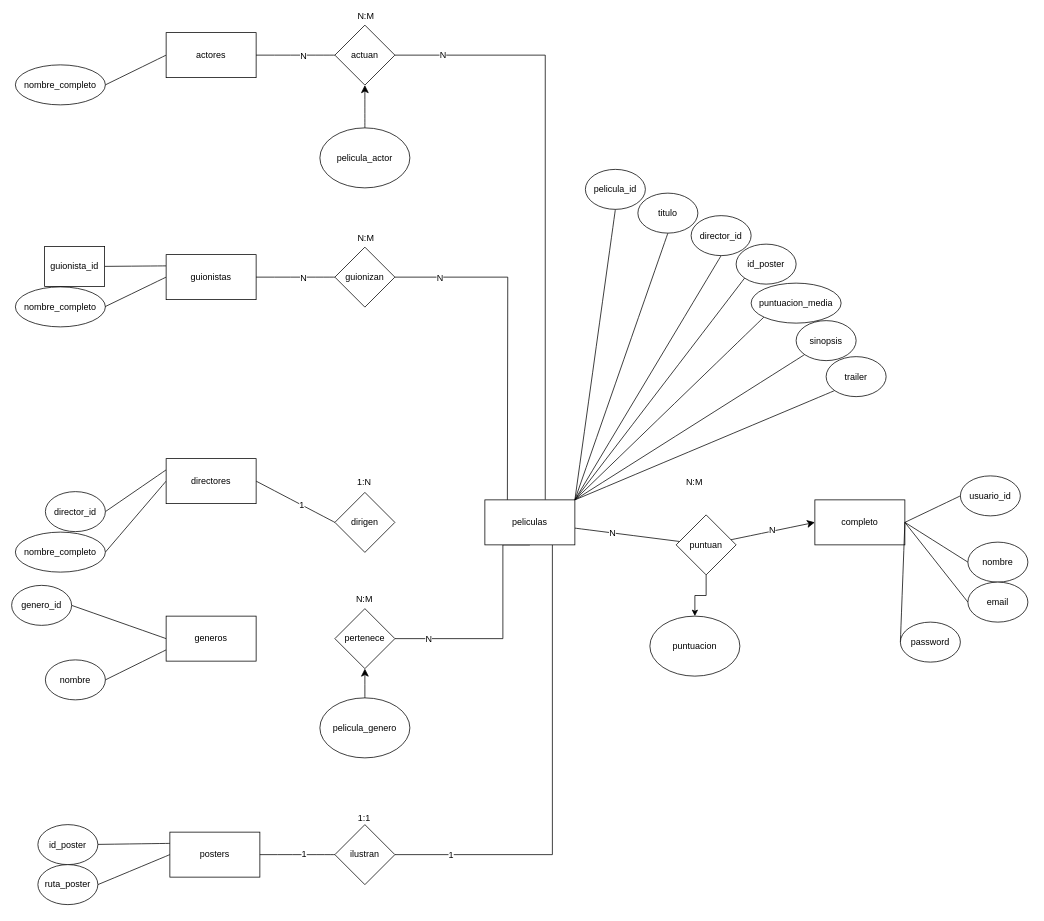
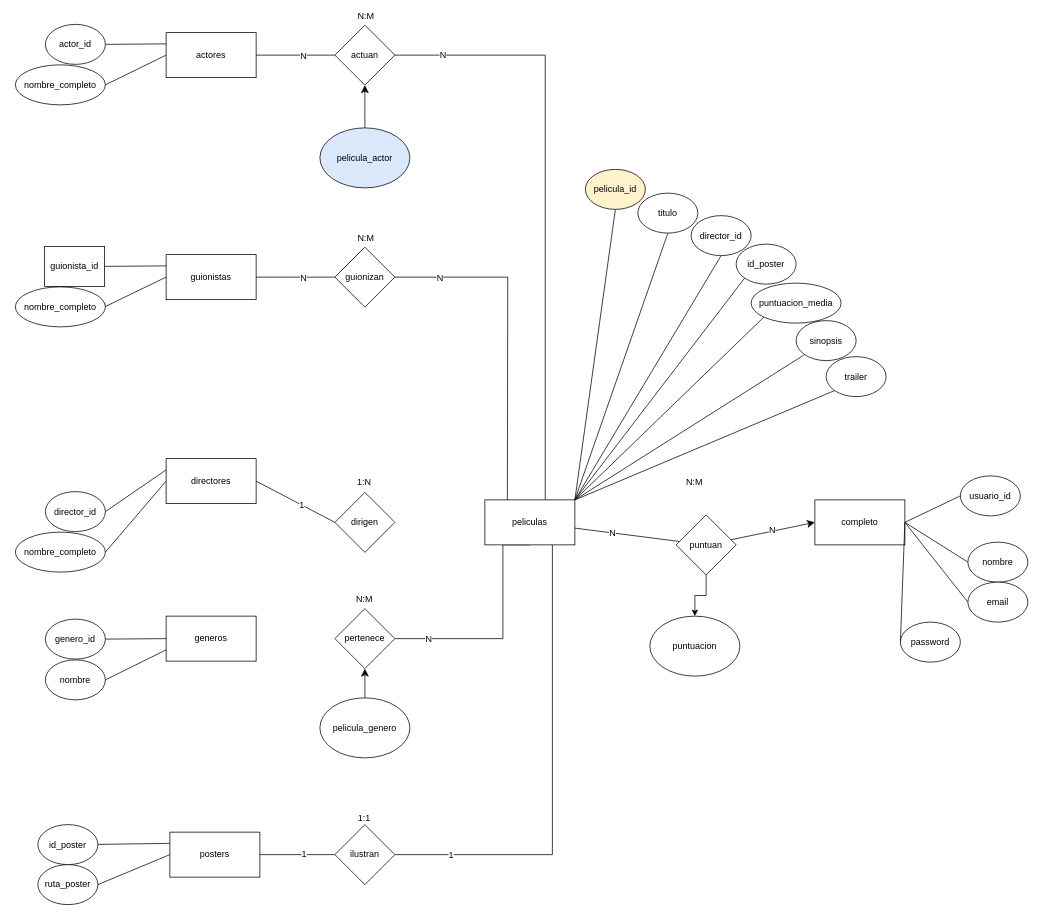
node "actor_id": added
edge "actor_id" -- "actores": added
node "pelicula_actor": fillcolor #ffffff -> #dae8fc
node "pelicula_id": fillcolor #ffffff -> #fff2cc
node "genero_id": moved (42, 605) -> (75, 639)
